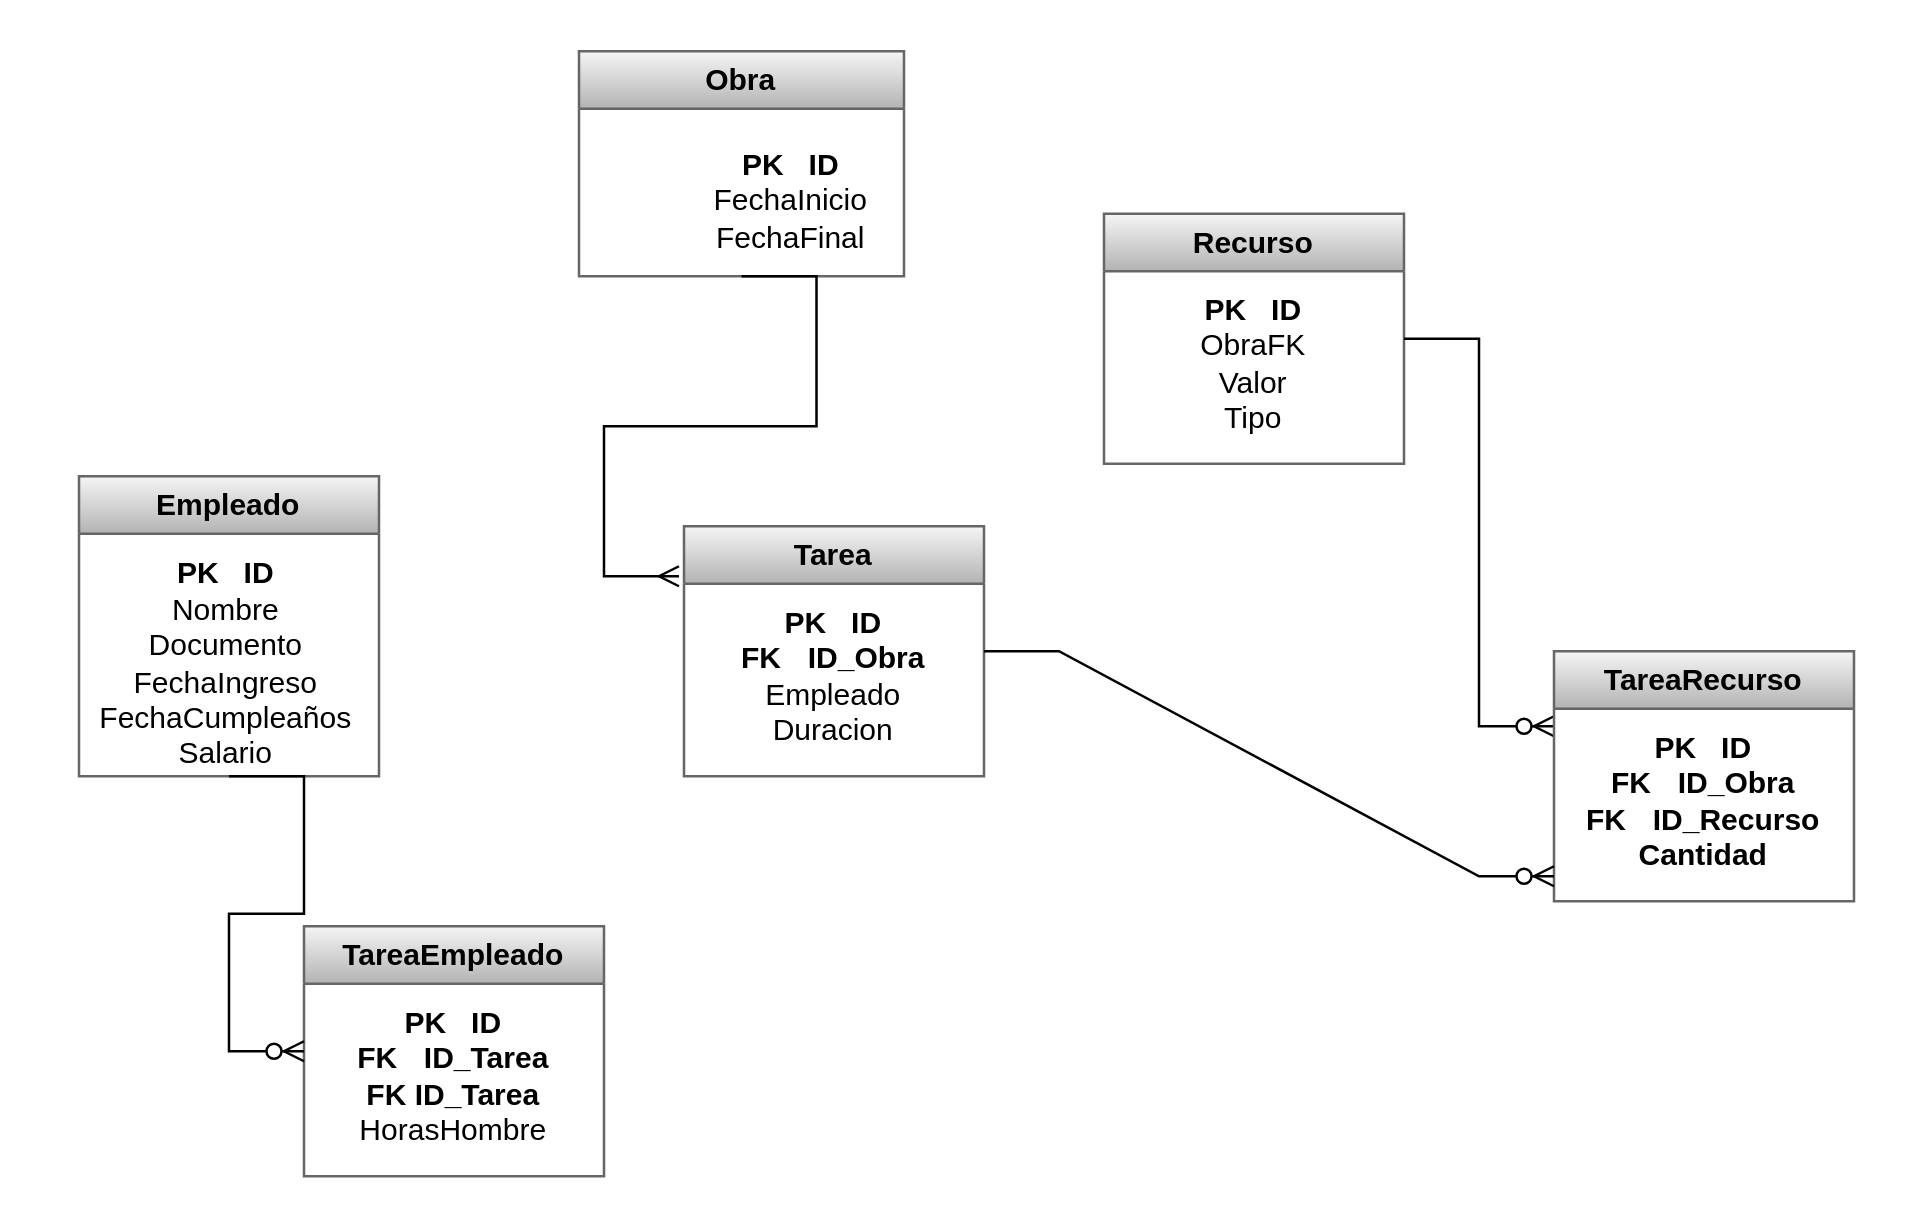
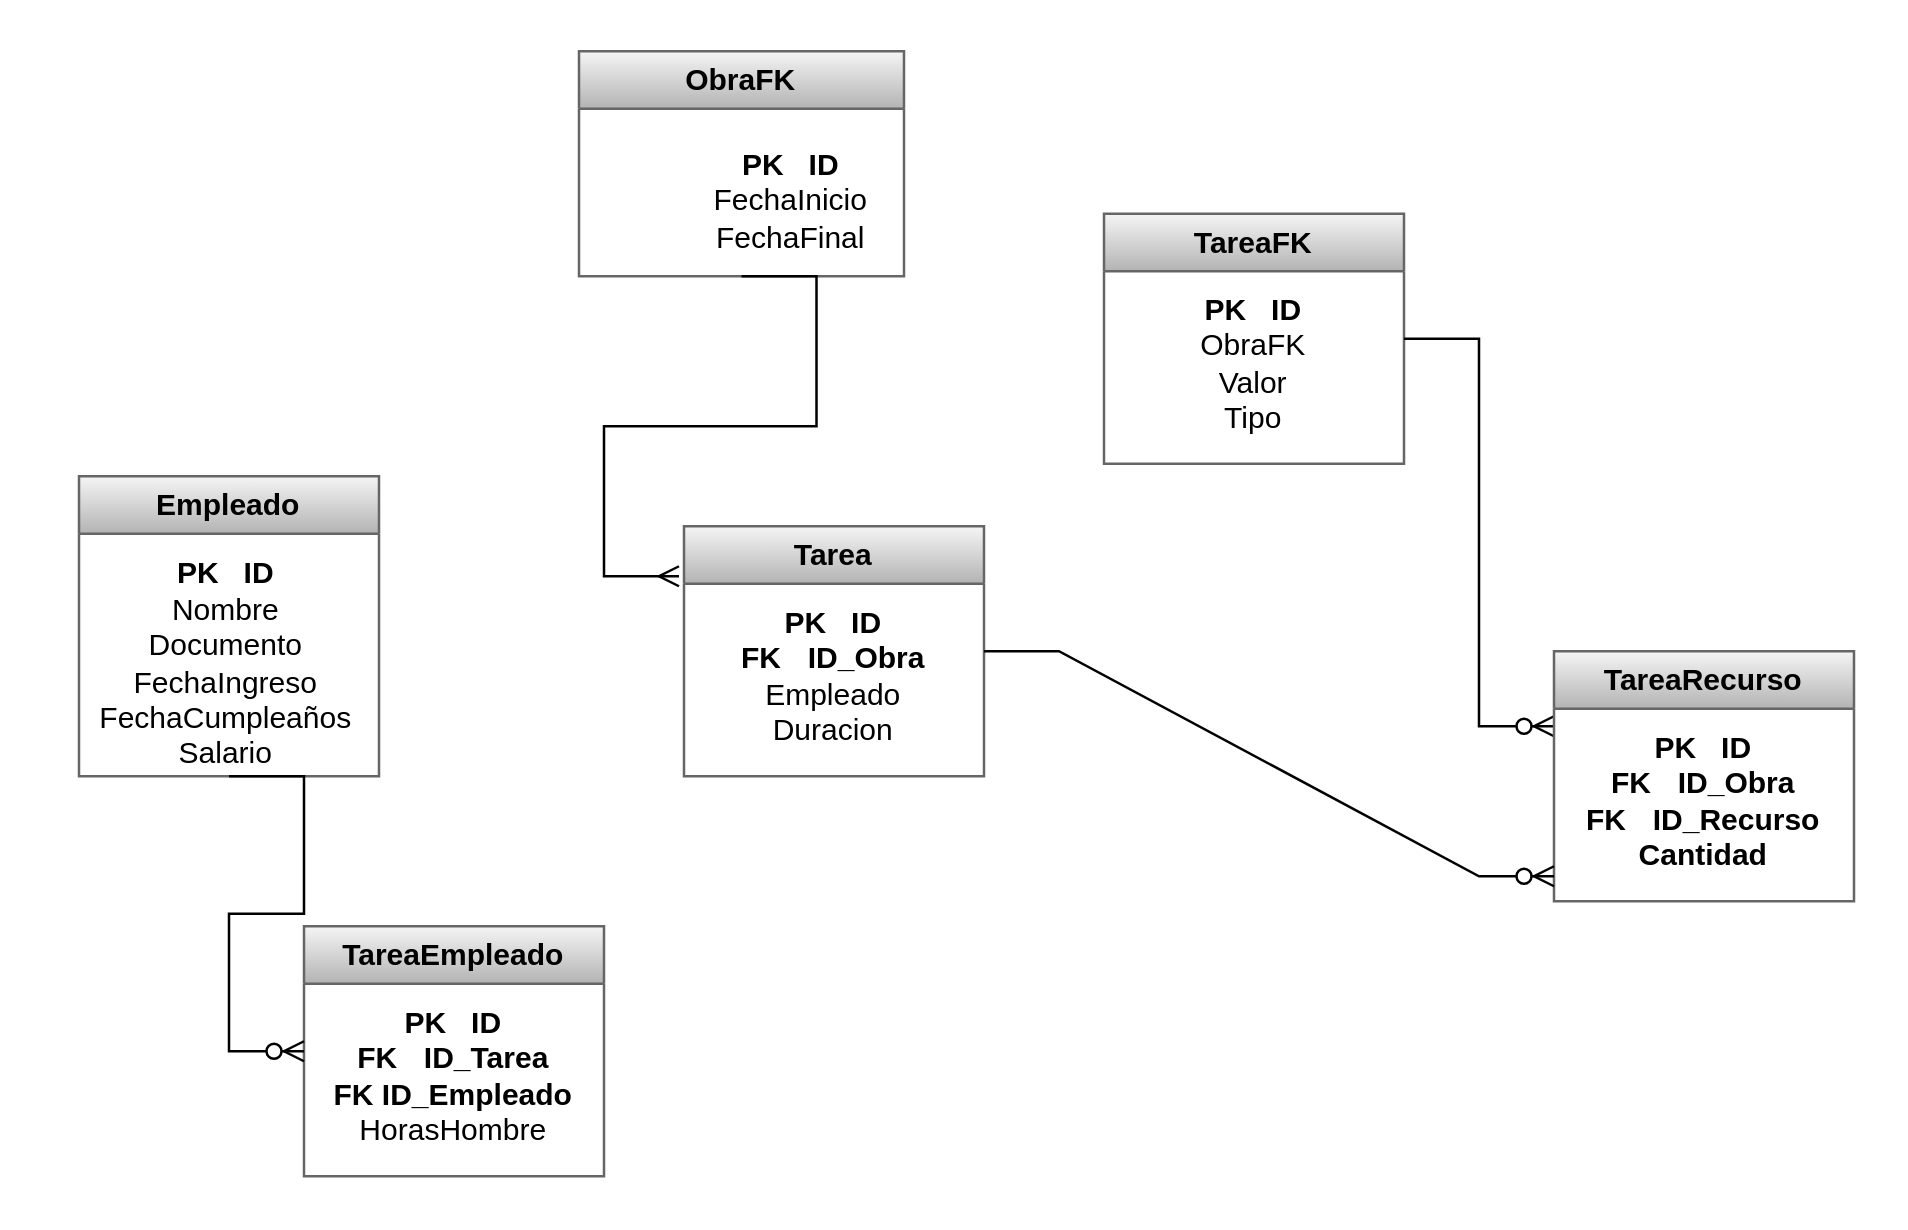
node "Obra": label "Obra" -> "ObraFK"
node "Recurso": label "Recurso" -> "TareaFK"
node "PK IDFK ID_TareaFK ID_TareaHorasHombre": label "PK IDFK ID_TareaFK ID_TareaHorasHombre" -> "PK IDFK ID_TareaFK ID_EmpleadoHorasHombre"
